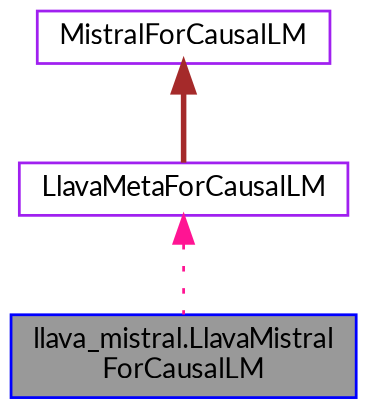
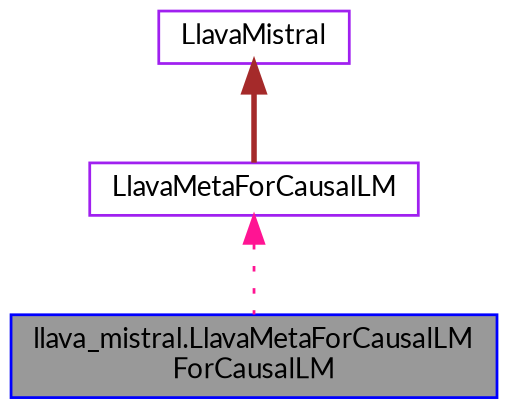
node "MistralForCausalLM": label "MistralForCausalLM" -> "LlavaMistral"
node "llava_mistral.LlavaMistral ForCausalLM": label "llava_mistral.LlavaMistral ForCausalLM" -> "llava_mistral.LlavaMetaForCausalLM ForCausalLM"
